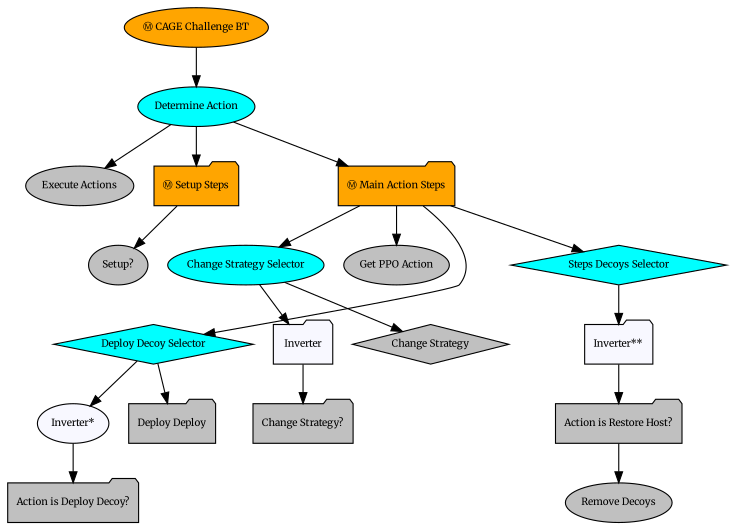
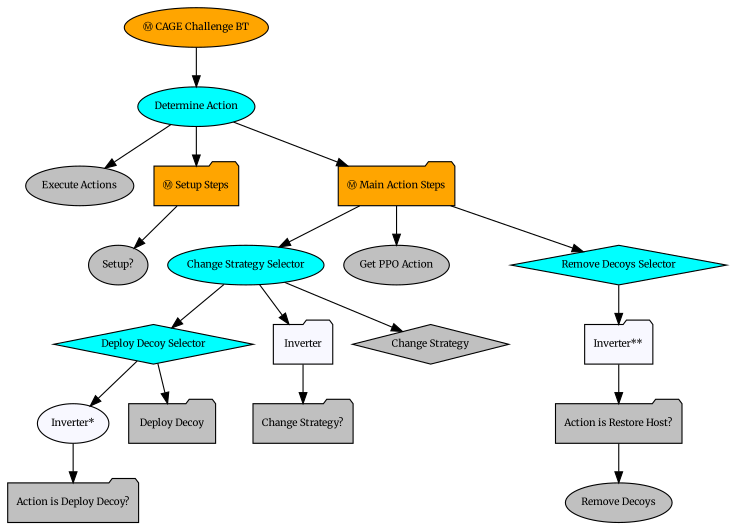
node "Steps Decoys Selector": label "Steps Decoys Selector" -> "Remove Decoys Selector"
edge "Ⓜ Main Action Steps" -> "Deploy Decoy Selector": now "Change Strategy Selector" -> "Deploy Decoy Selector"
node "Deploy Deploy": label "Deploy Deploy" -> "Deploy Decoy"
